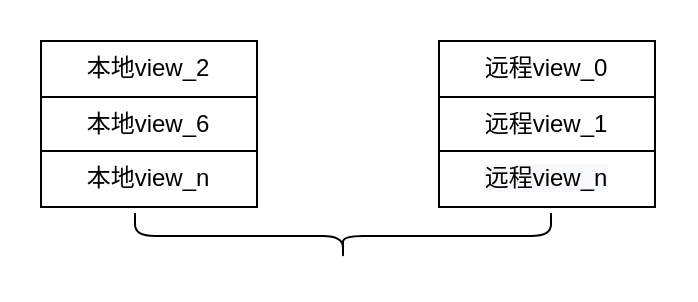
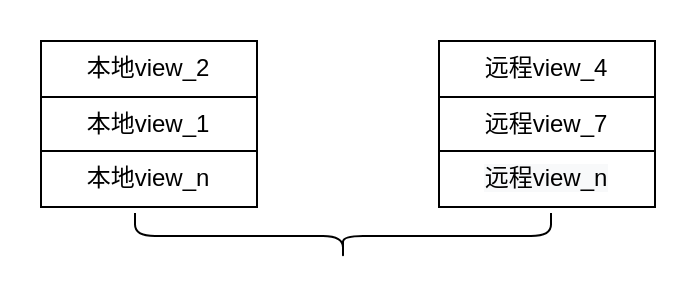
node "远程view_0": label "远程view_0" -> "远程view_4"
node "本地view_6": label "本地view_6" -> "本地view_1"
node "远程view_1": label "远程view_1" -> "远程view_7"
